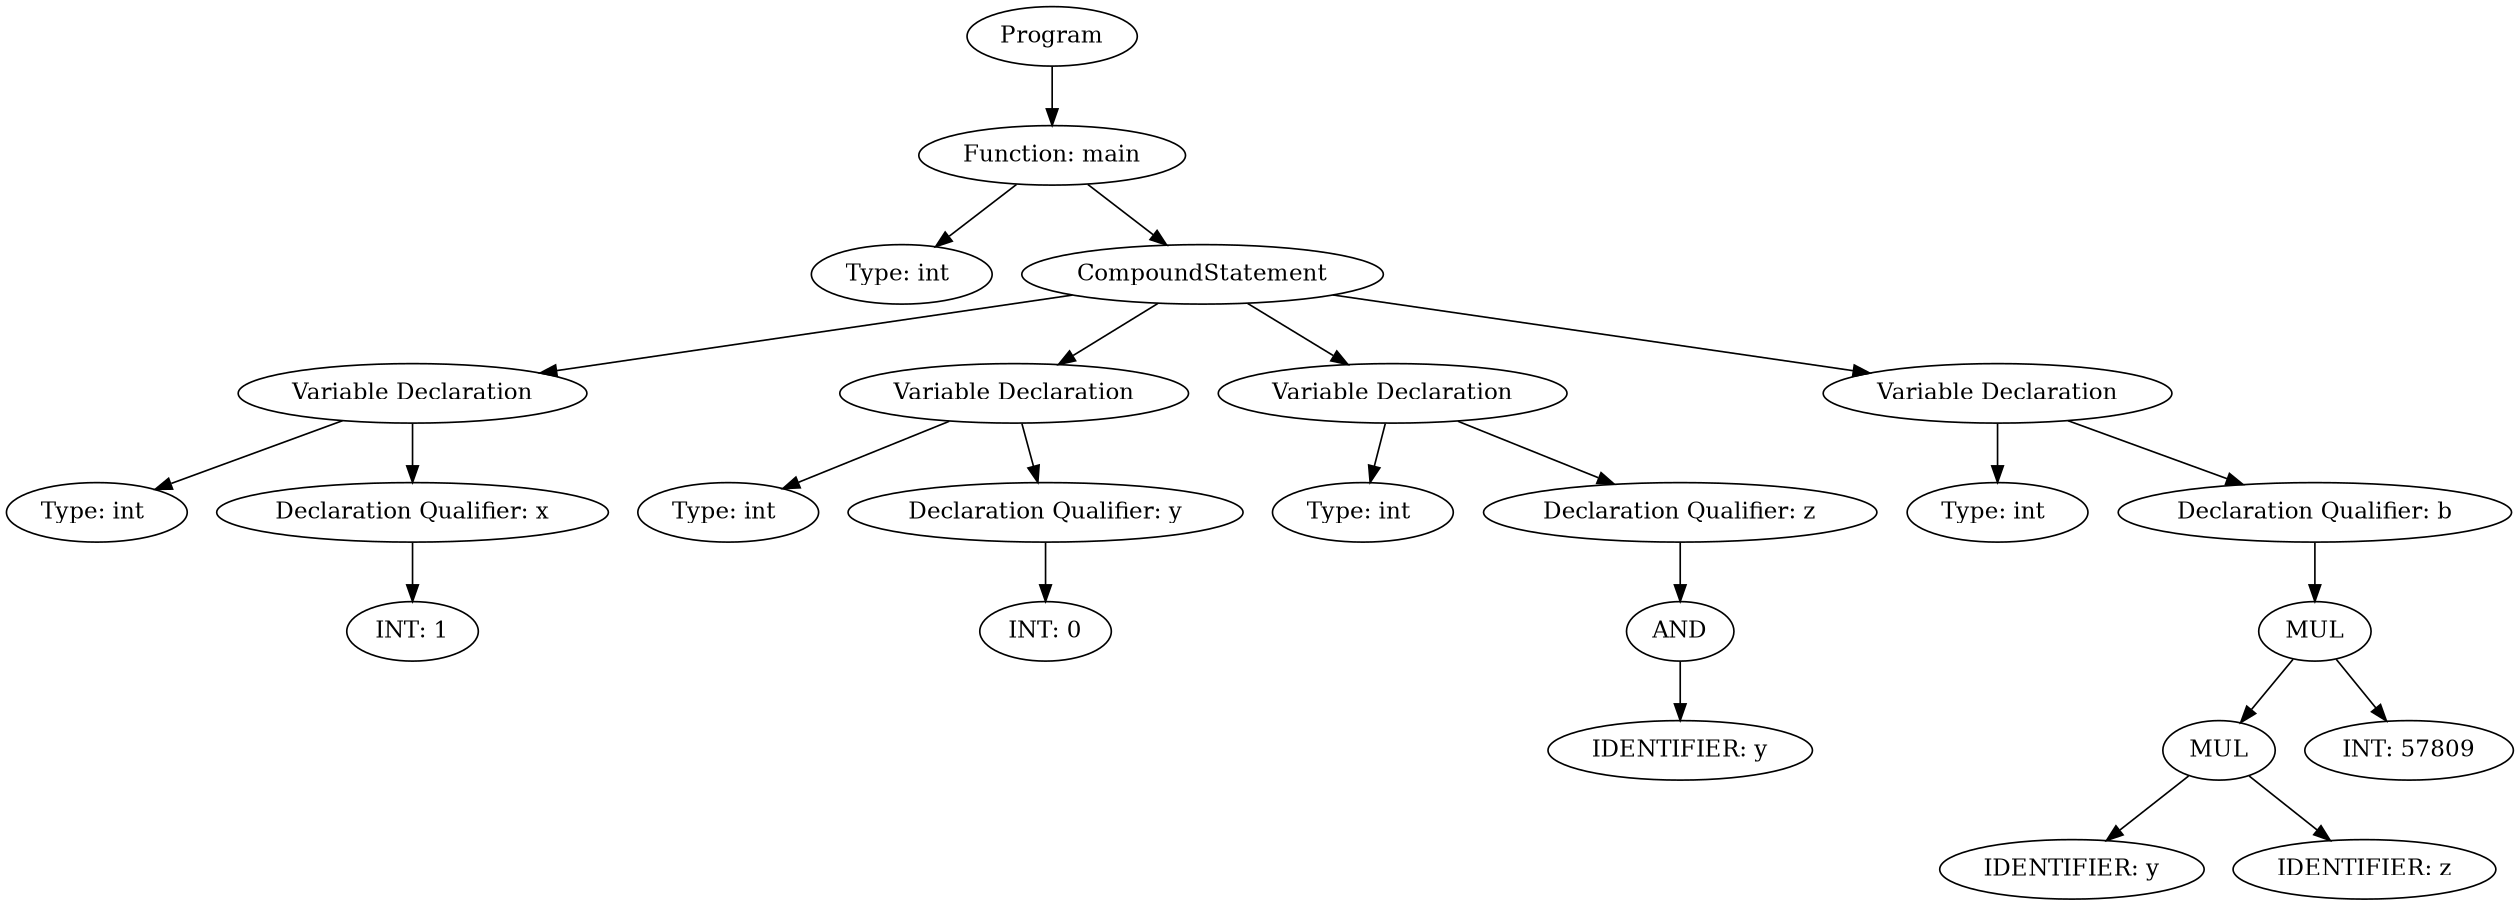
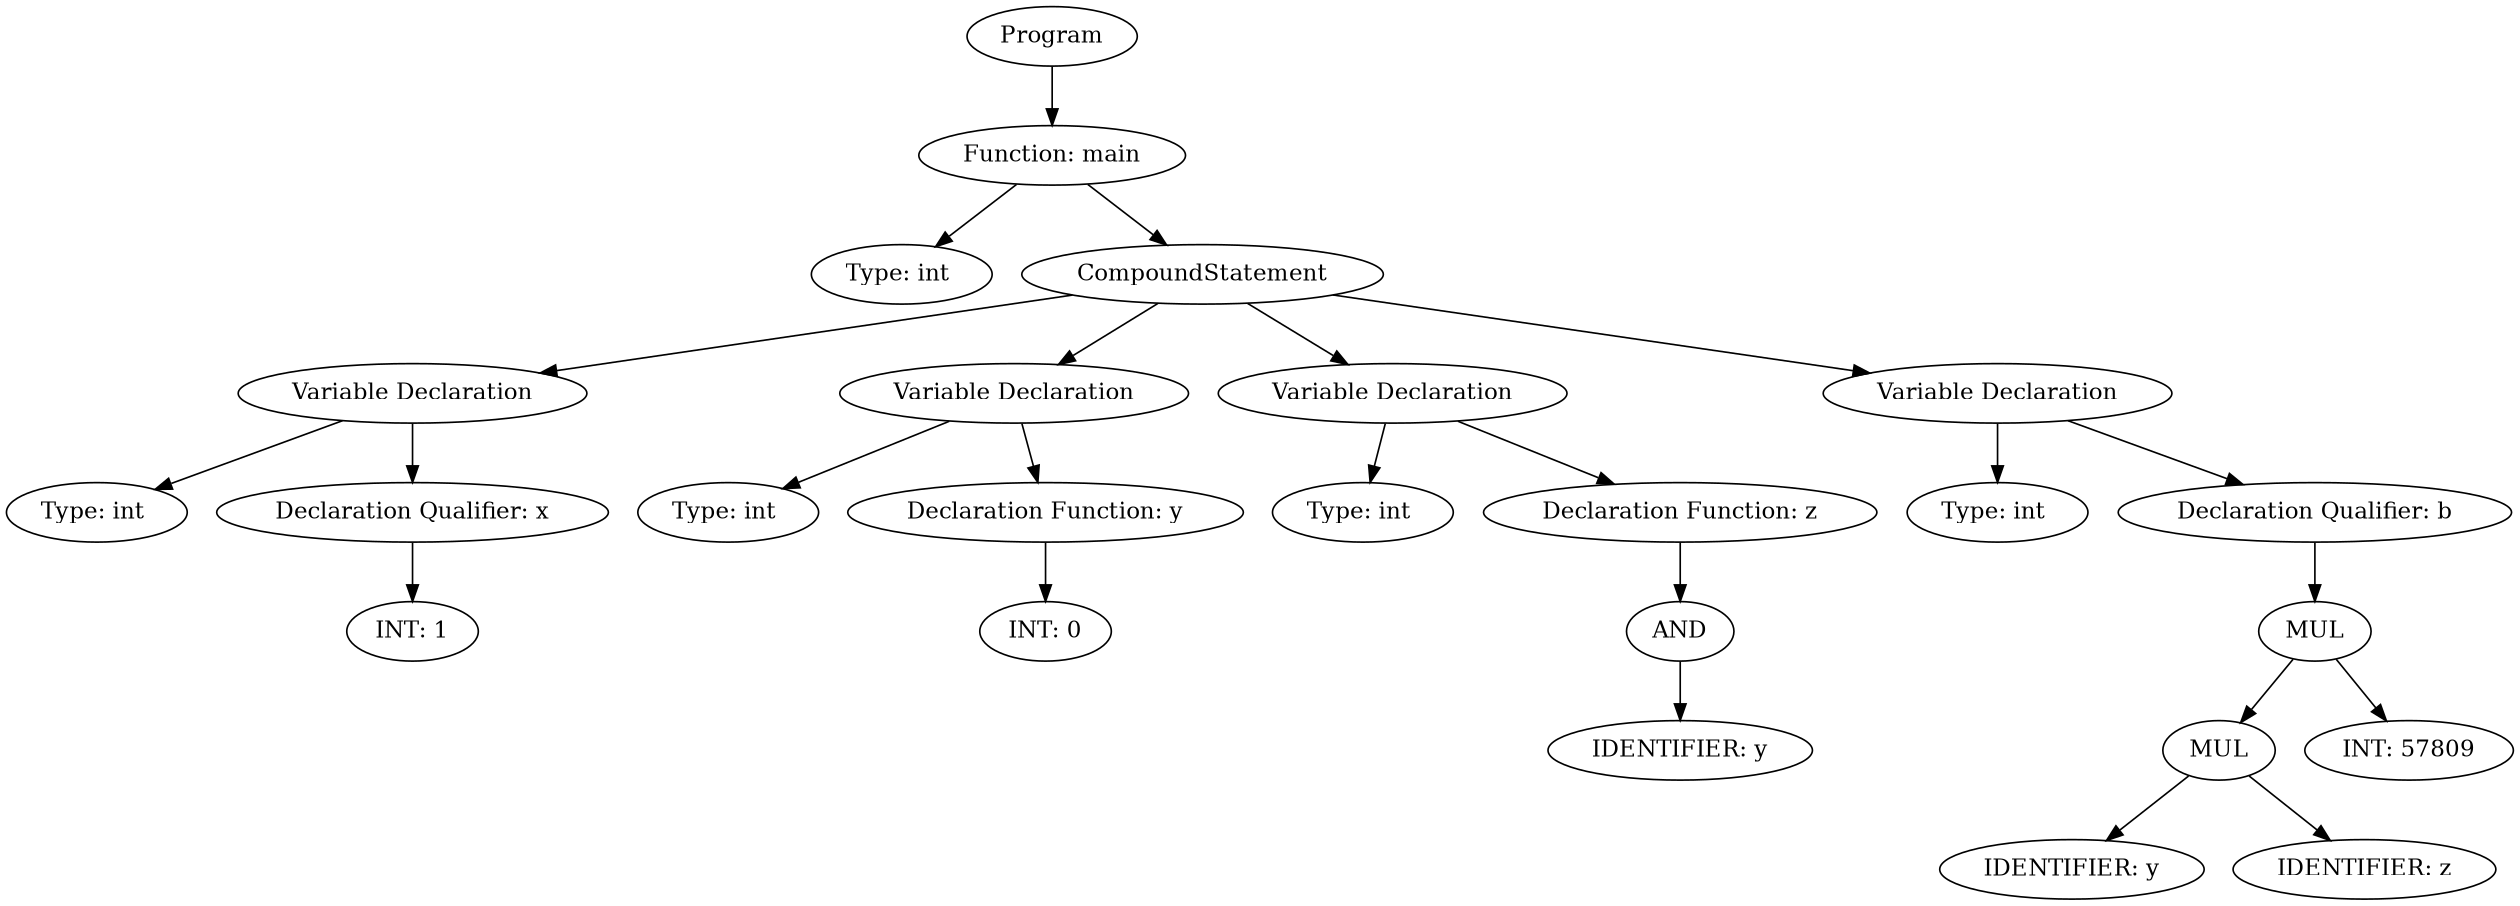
node "Declaration Qualifier: y": label "Declaration Qualifier: y" -> "Declaration Function: y"
node "Declaration Qualifier: z": label "Declaration Qualifier: z" -> "Declaration Function: z"
